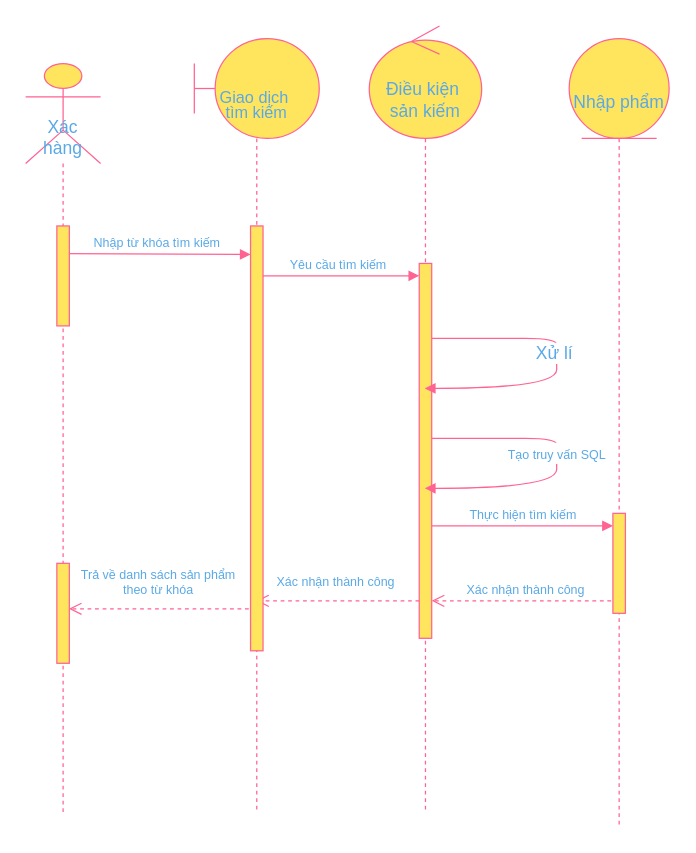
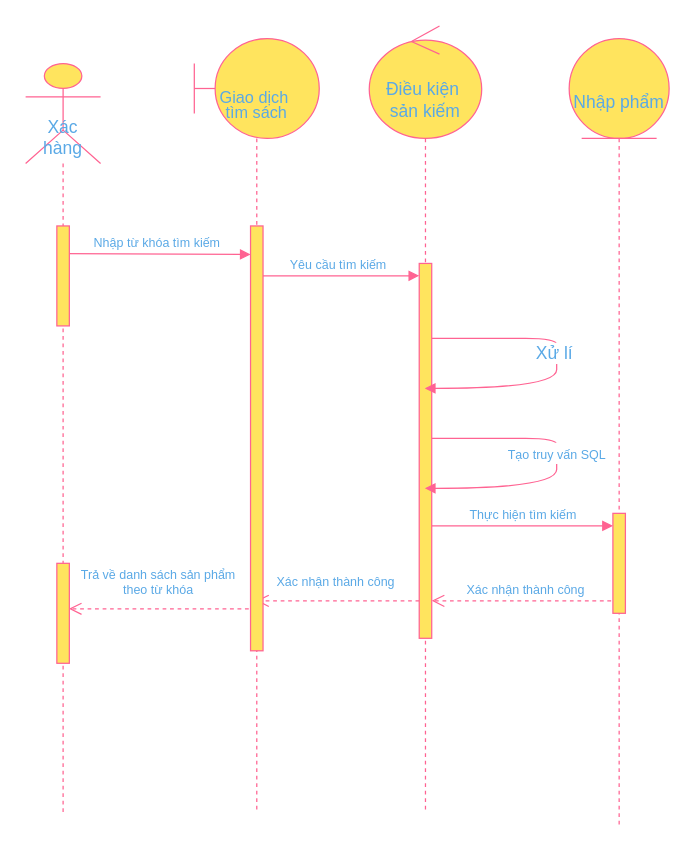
node "Giao dịch tìm kiếm": label "Giao dịch tìm kiếm" -> "Giao dịch tìm sách"
